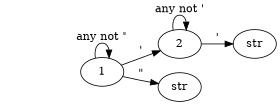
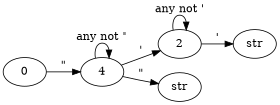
node "0": added
node "1": label "1" -> "4"
